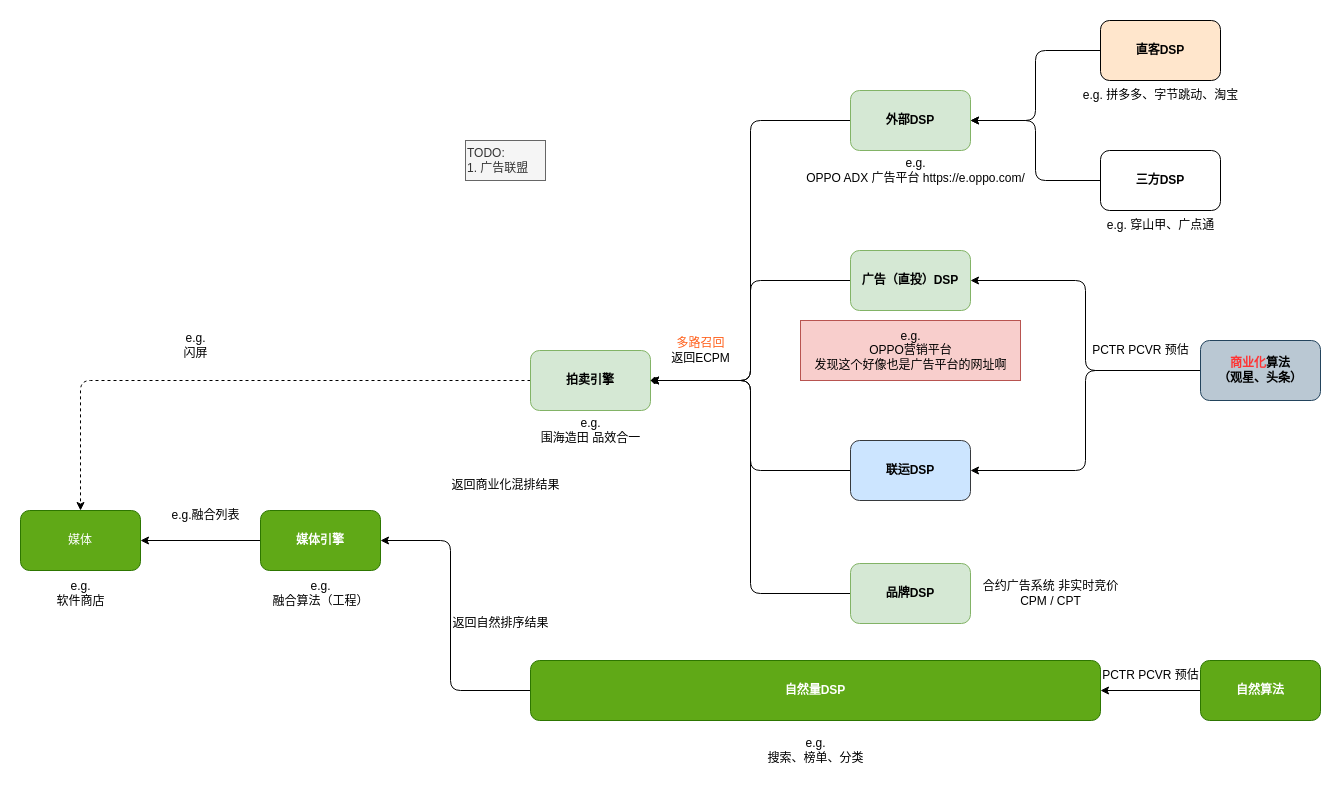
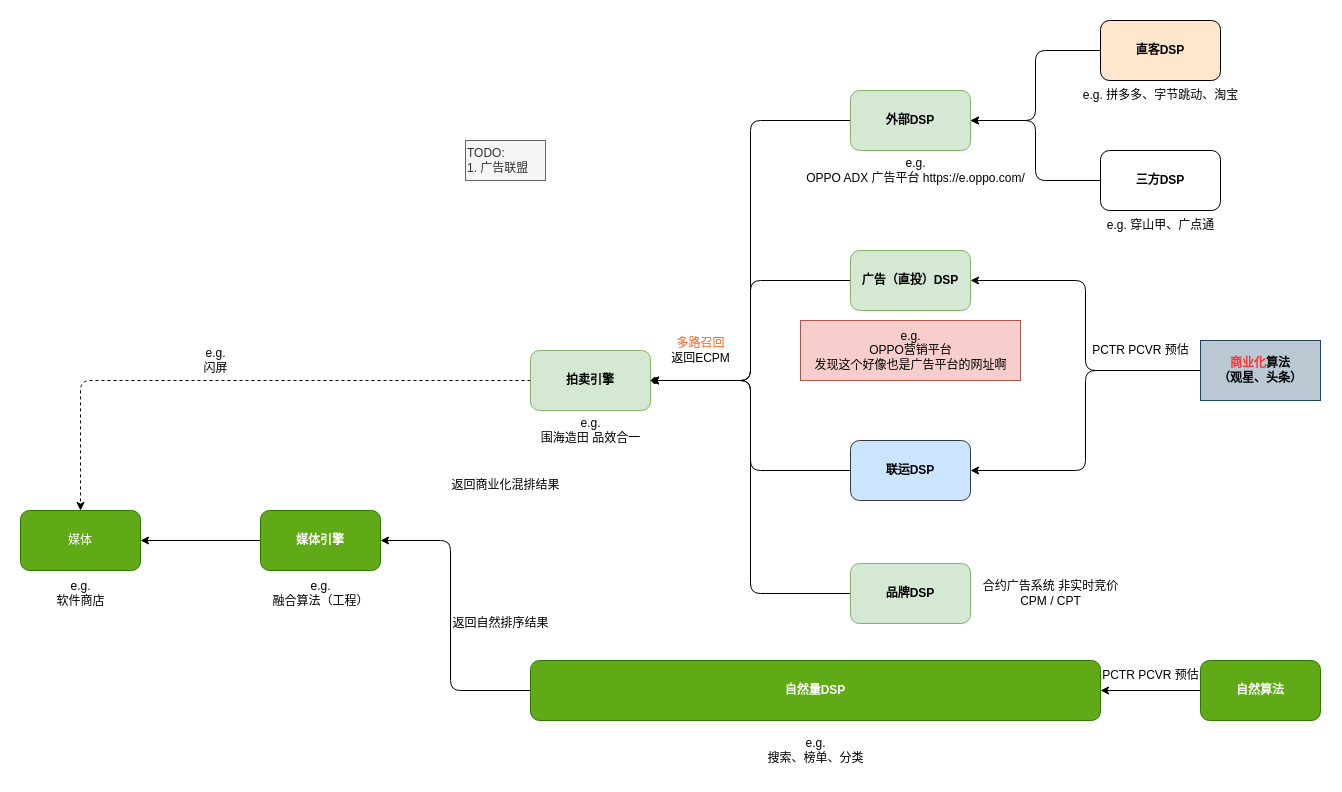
node "e.g. 闪屏": moved (196, 346) -> (216, 361)
node "商业化算法 （观星、头条）": shape rounded rectangle -> rectangle
node "e.g.融合列表": removed
